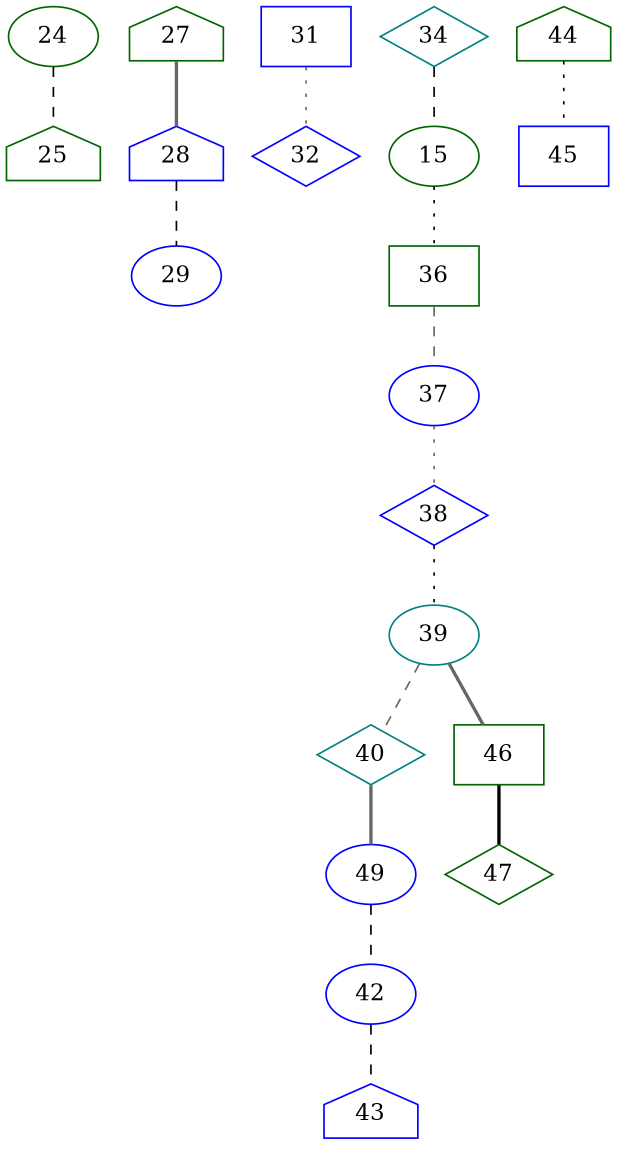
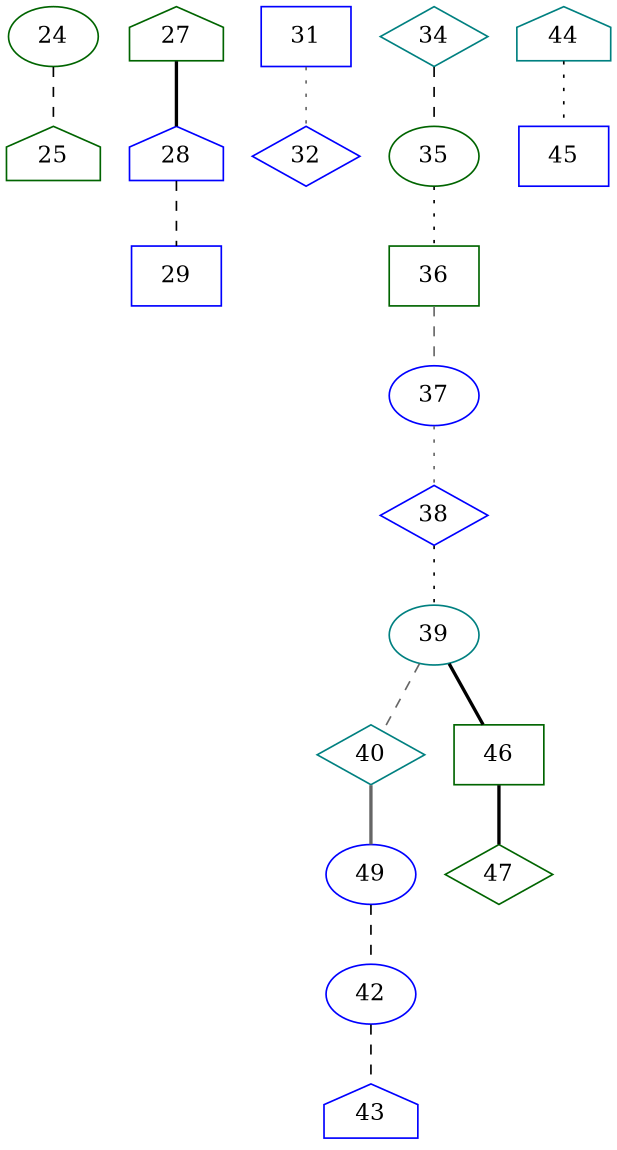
node "44": color darkgreen -> teal
edge "27" -- "28": color gray40 -> black
node "15": label "15" -> "35"
node "29": shape ellipse -> box
edge "39" -- "46": color gray40 -> black
